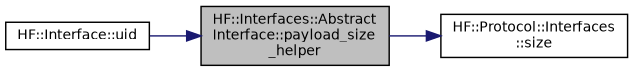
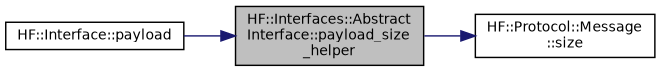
node "HF::Interface::uid": label "HF::Interface::uid" -> "HF::Interface::payload"
node "HF::Protocol::Interfaces ::size": label "HF::Protocol::Interfaces ::size" -> "HF::Protocol::Message ::size"
